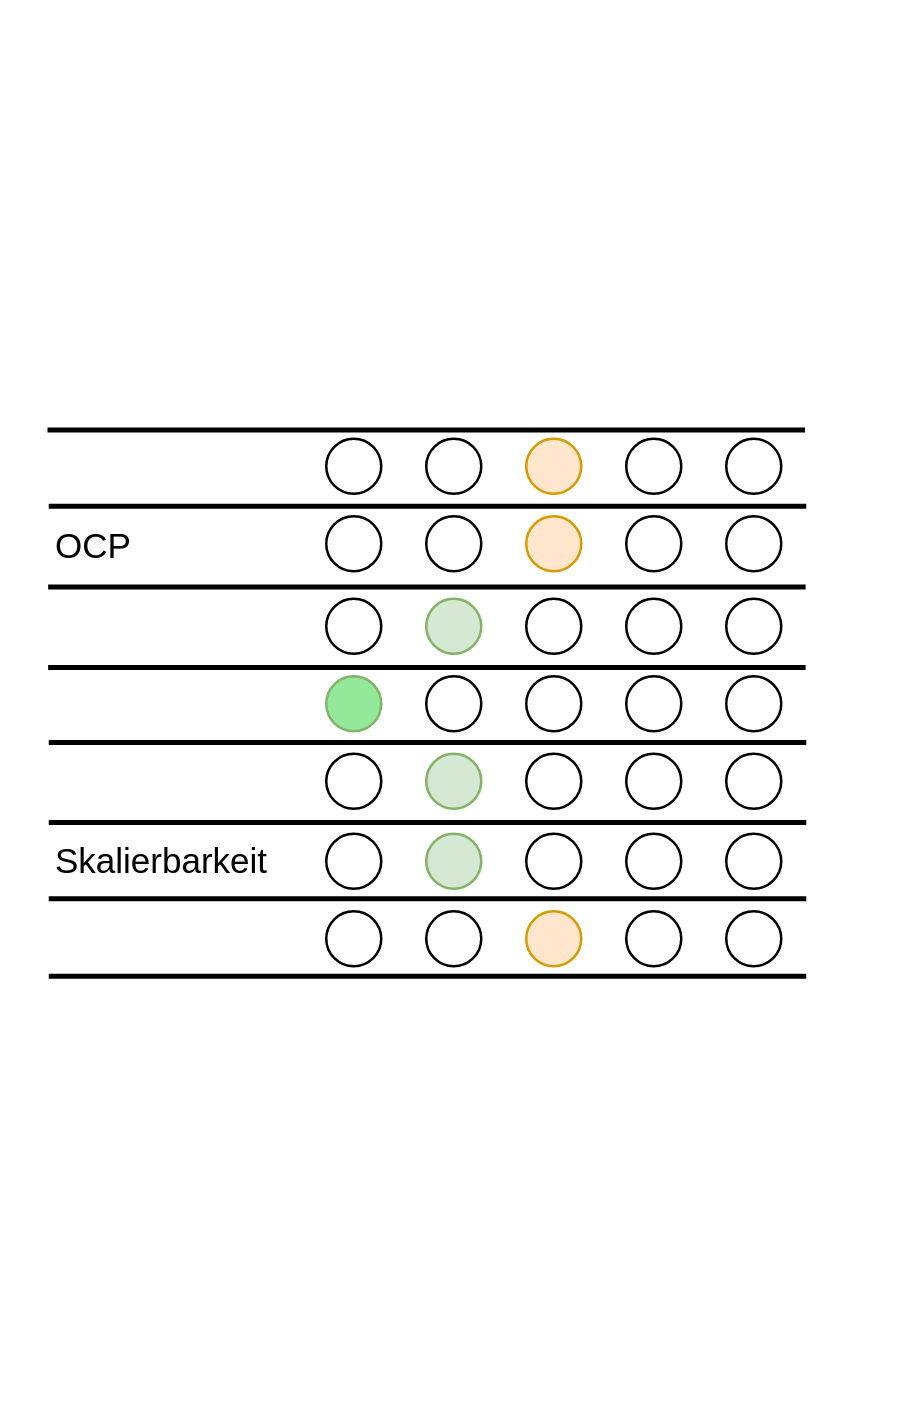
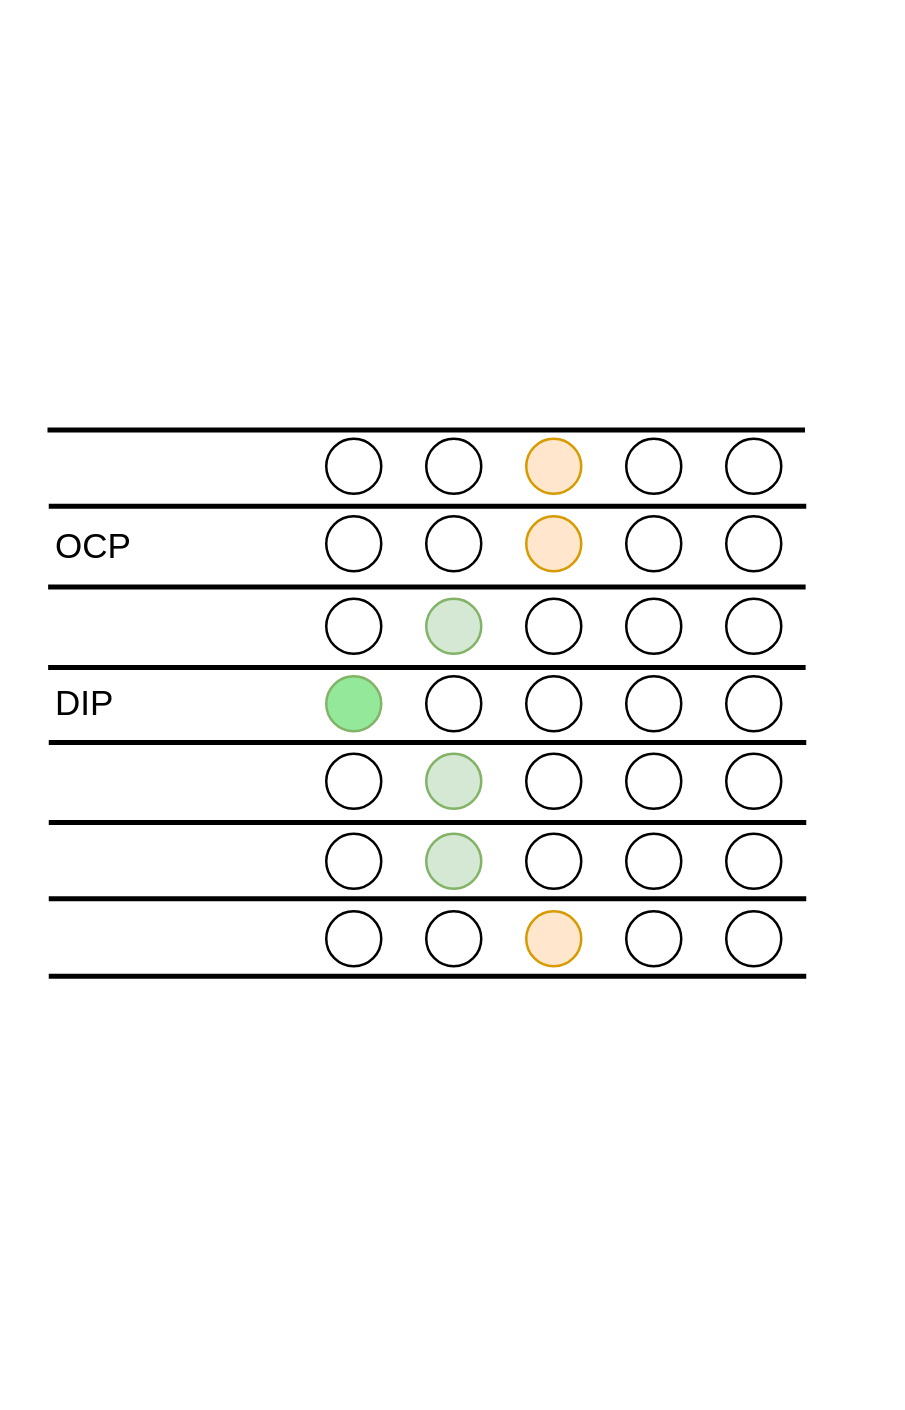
node "DIP": added
node "Skalierbarkeit": removed
